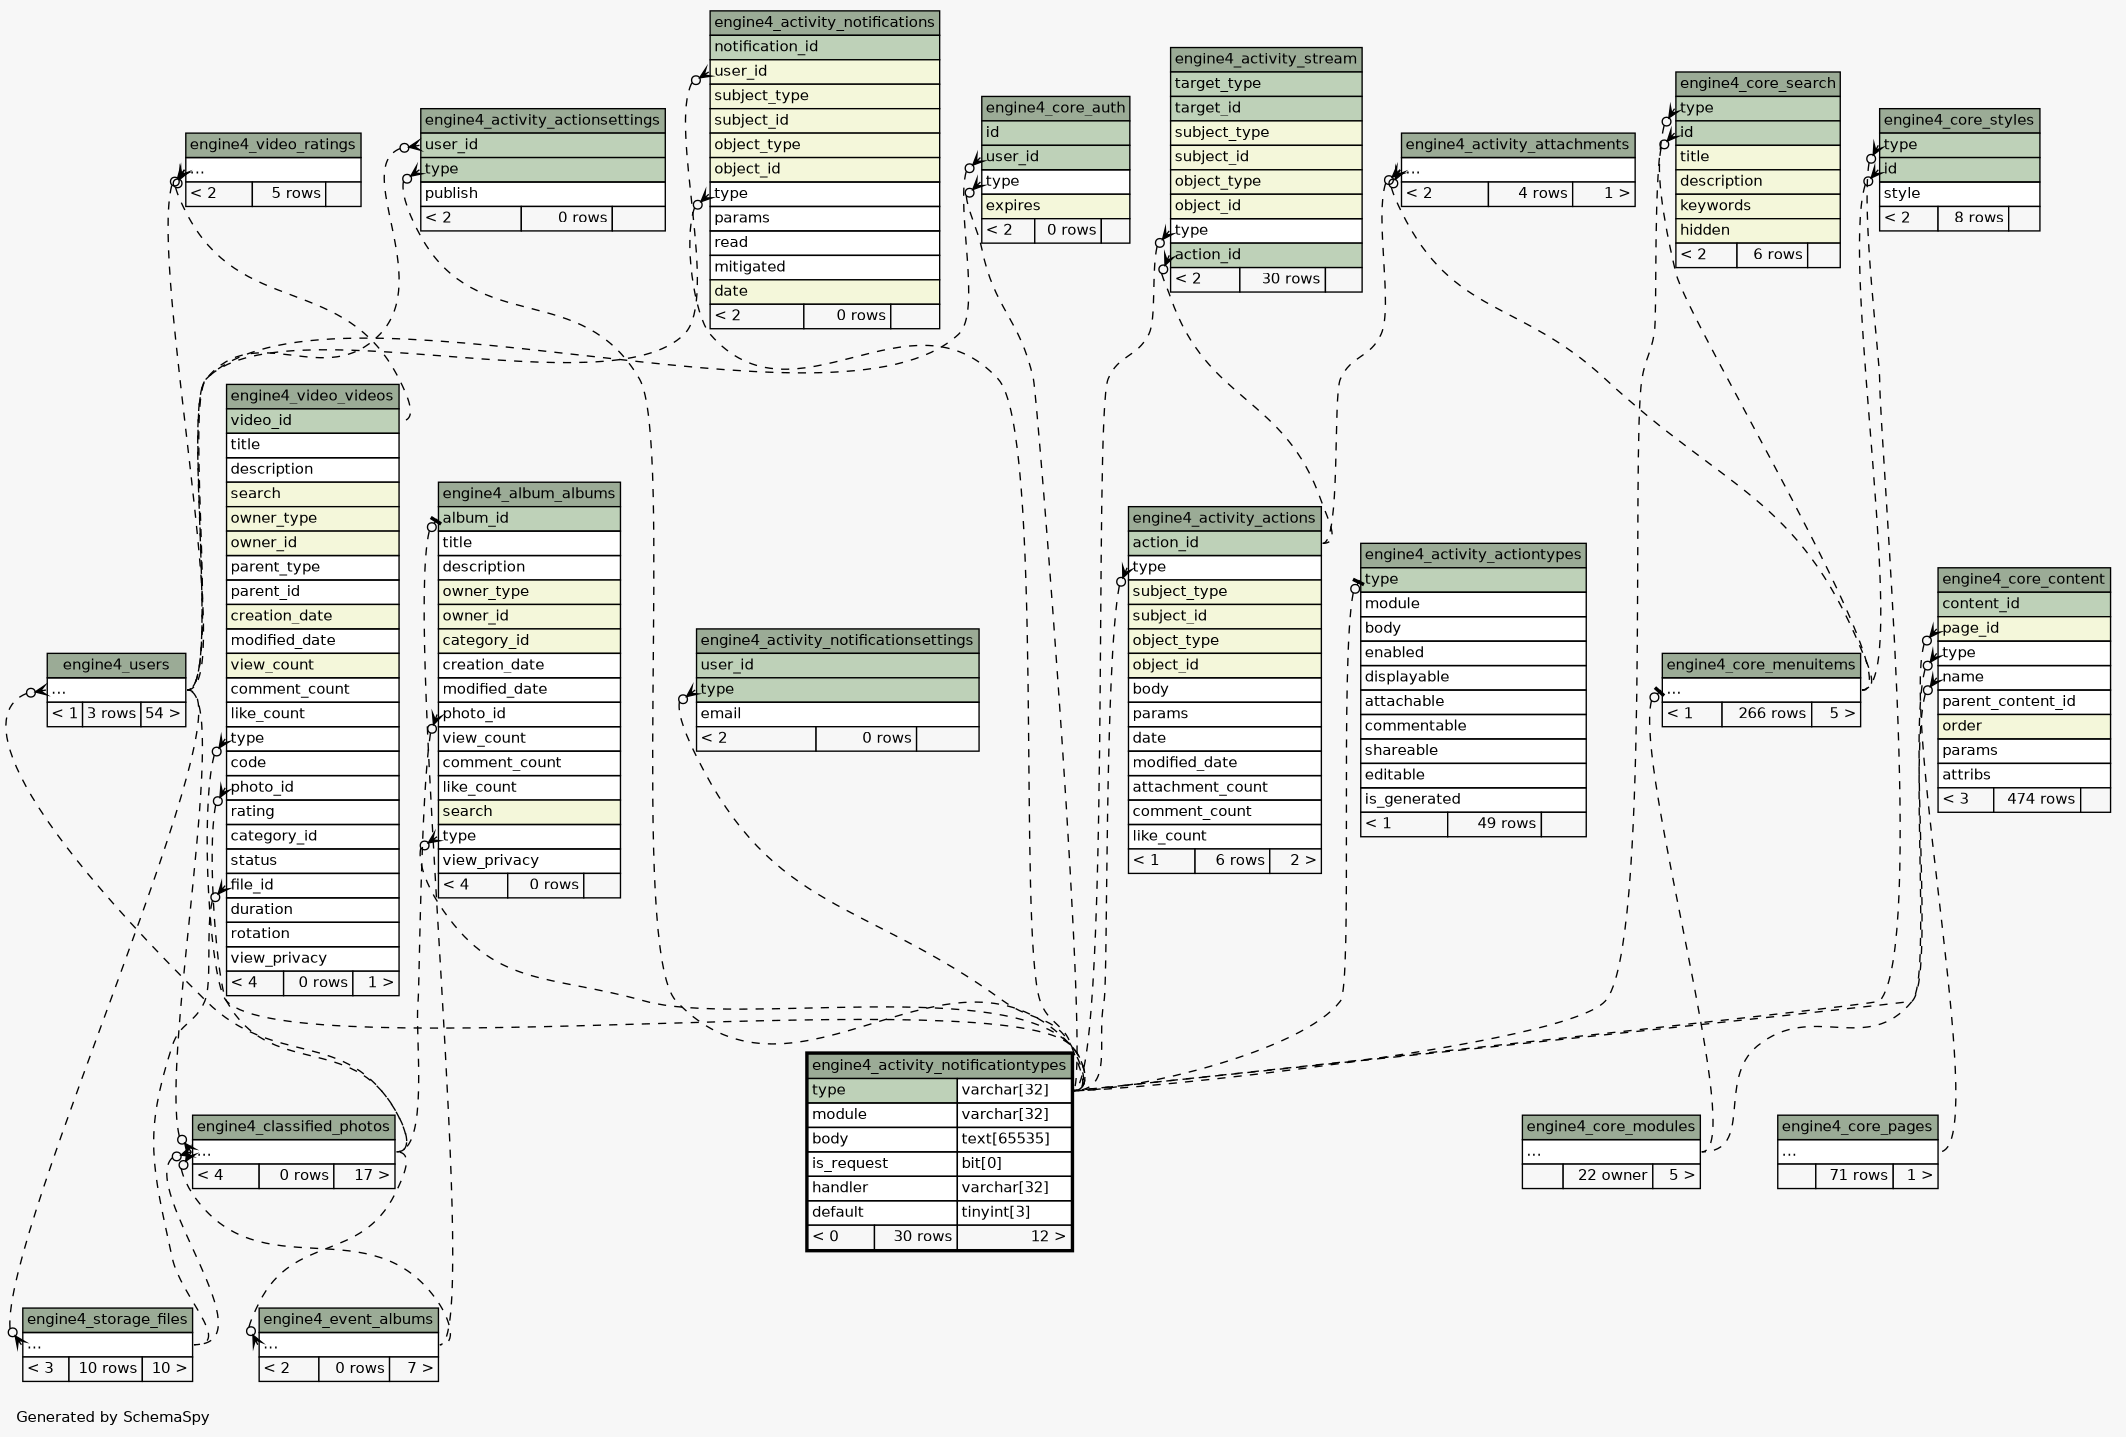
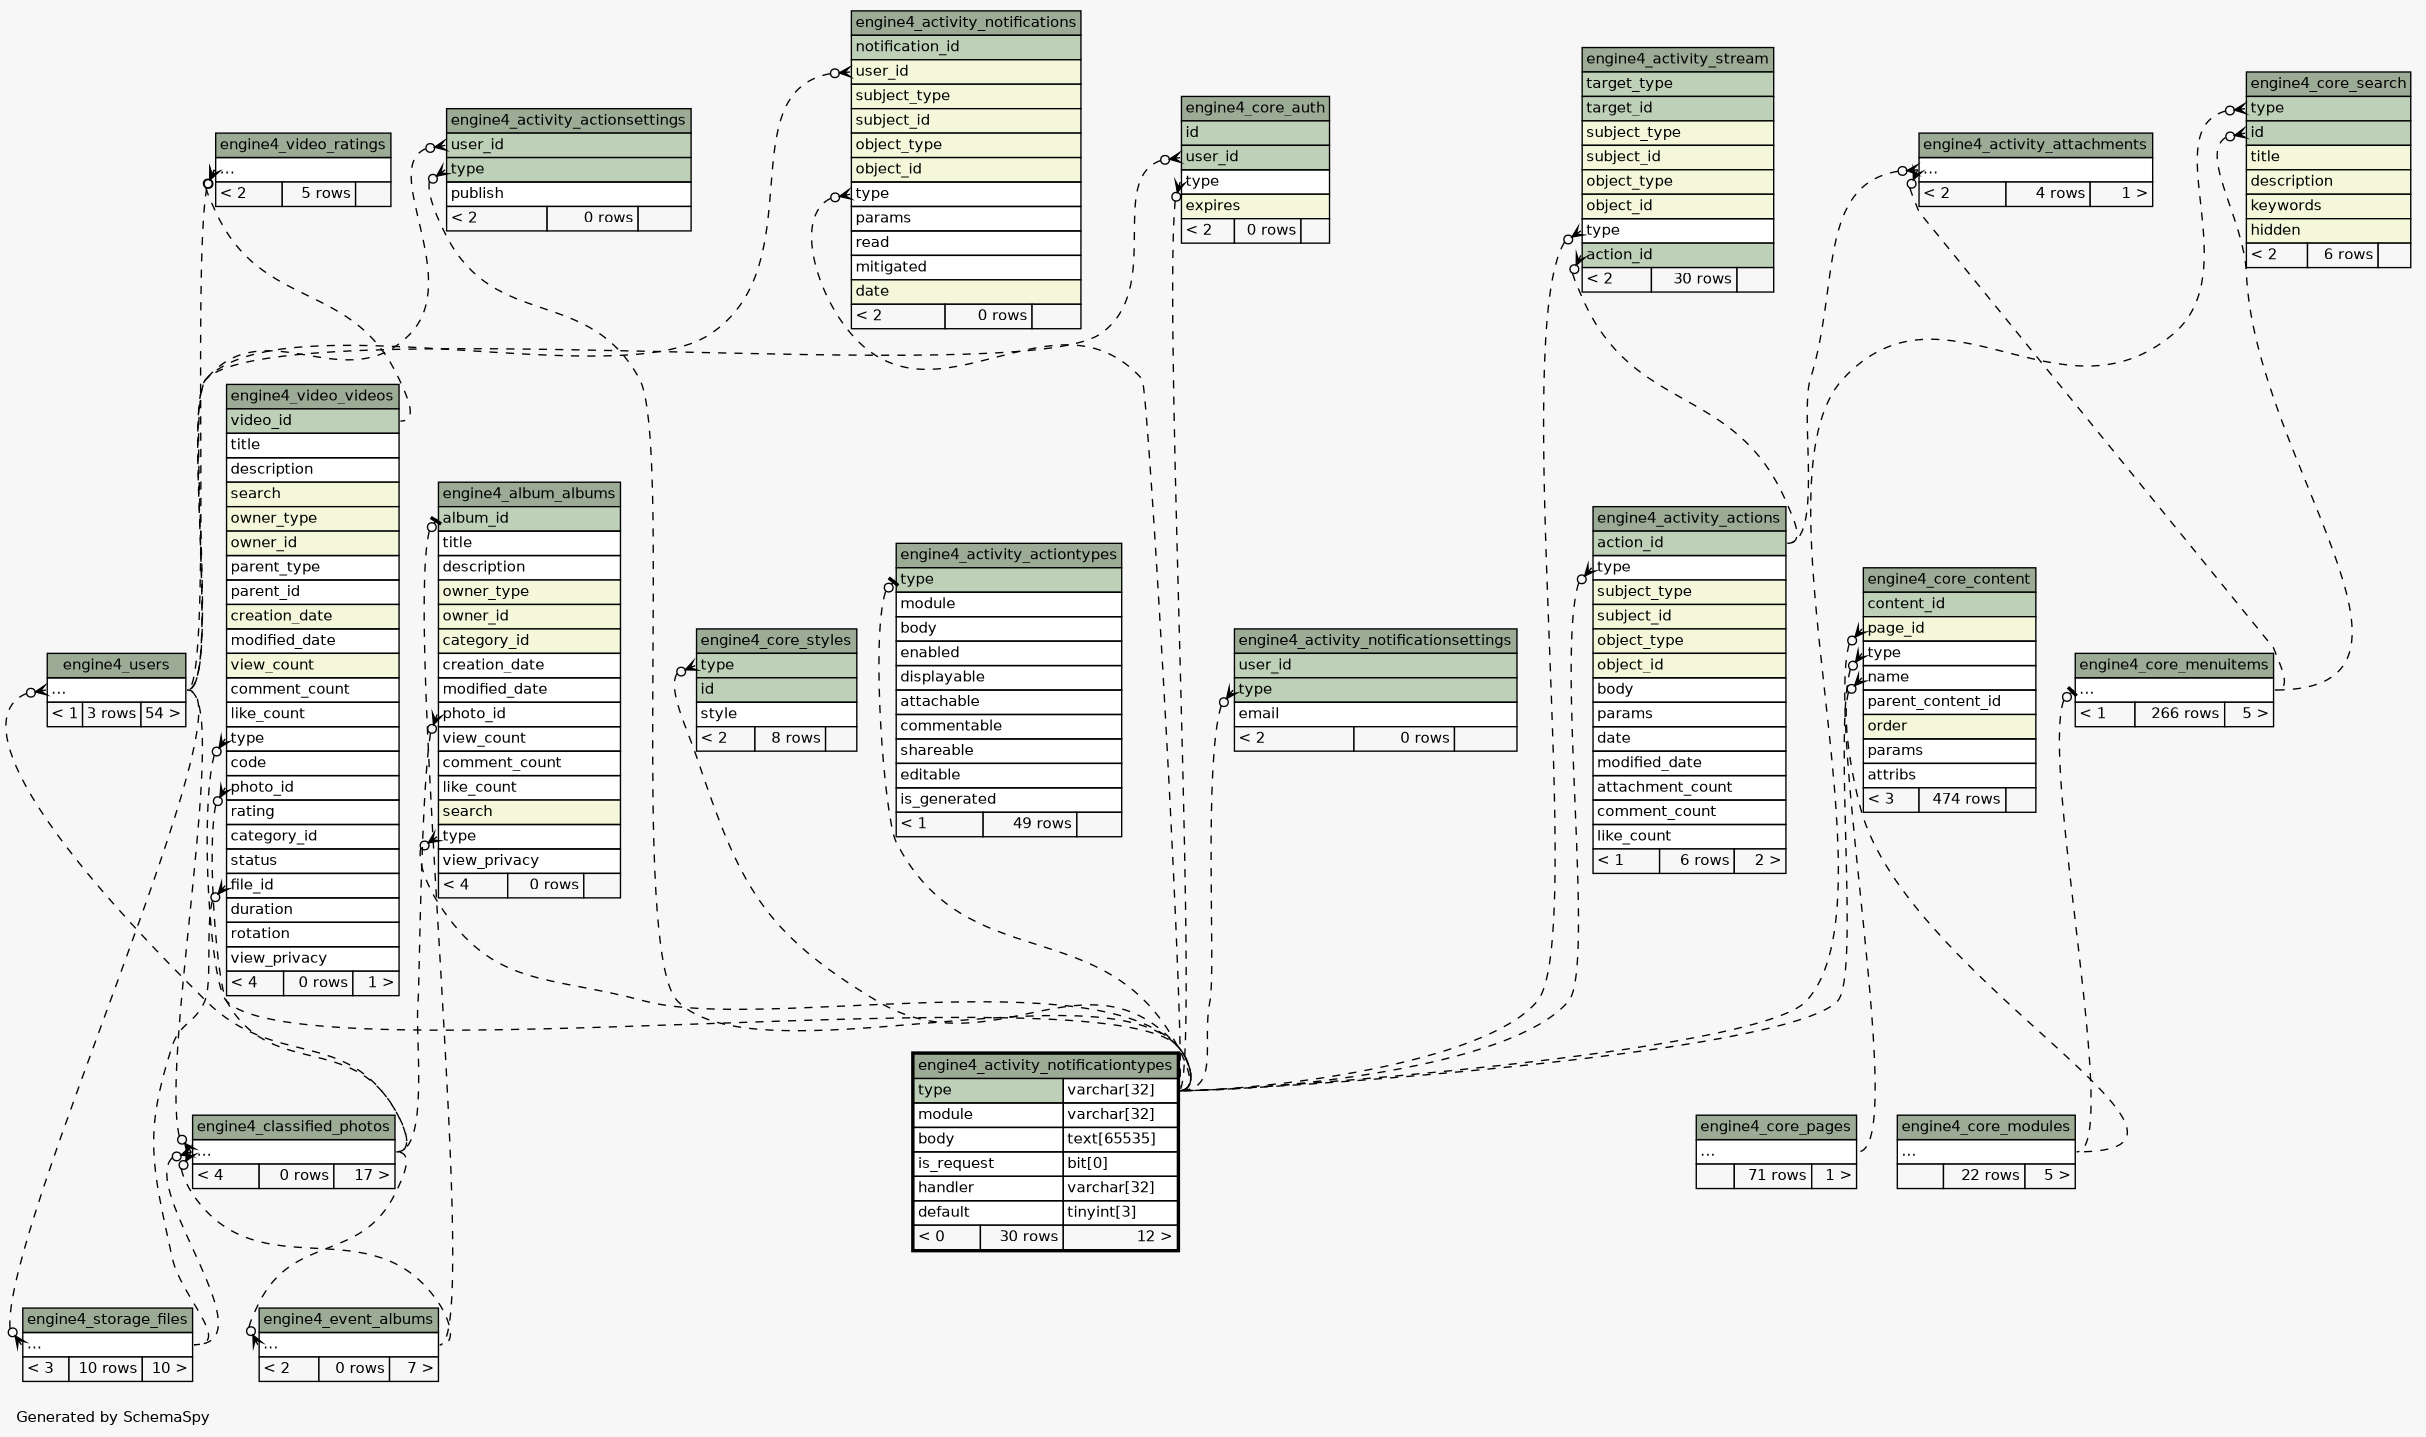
edge "engine4_core_menuitems" -> "engine4_core_styles": removed
node "engine4_core_modules": text "22 owner" -> "22 rows"
